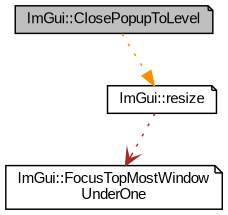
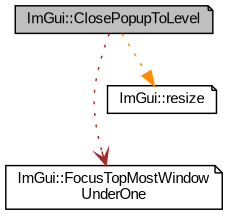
edge "ImGui::resize" -> "ImGui::FocusTopMostWindow UnderOne": now "ImGui::ClosePopupToLevel" -> "ImGui::FocusTopMostWindow UnderOne"
